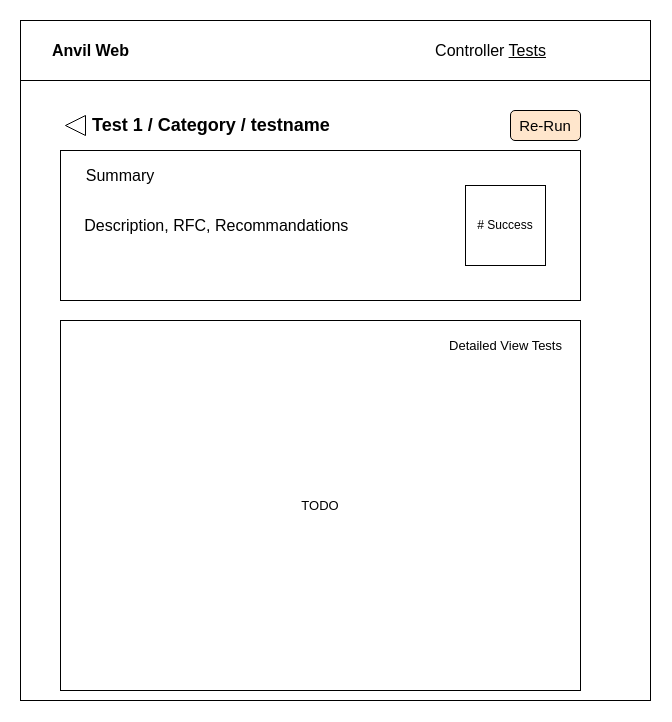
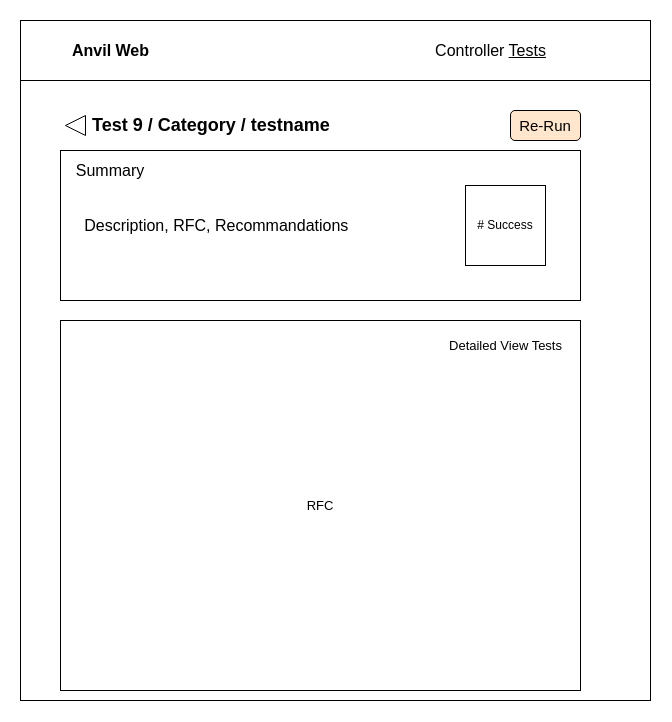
node "Anvil Web": moved (91, 51) -> (111, 51)
node "Test 1 / Category / testname": label "Test 1 / Category / testname" -> "Test 9 / Category / testname"
node "Summary": moved (121, 176) -> (111, 171)
node "TODO": label "TODO" -> "RFC"
